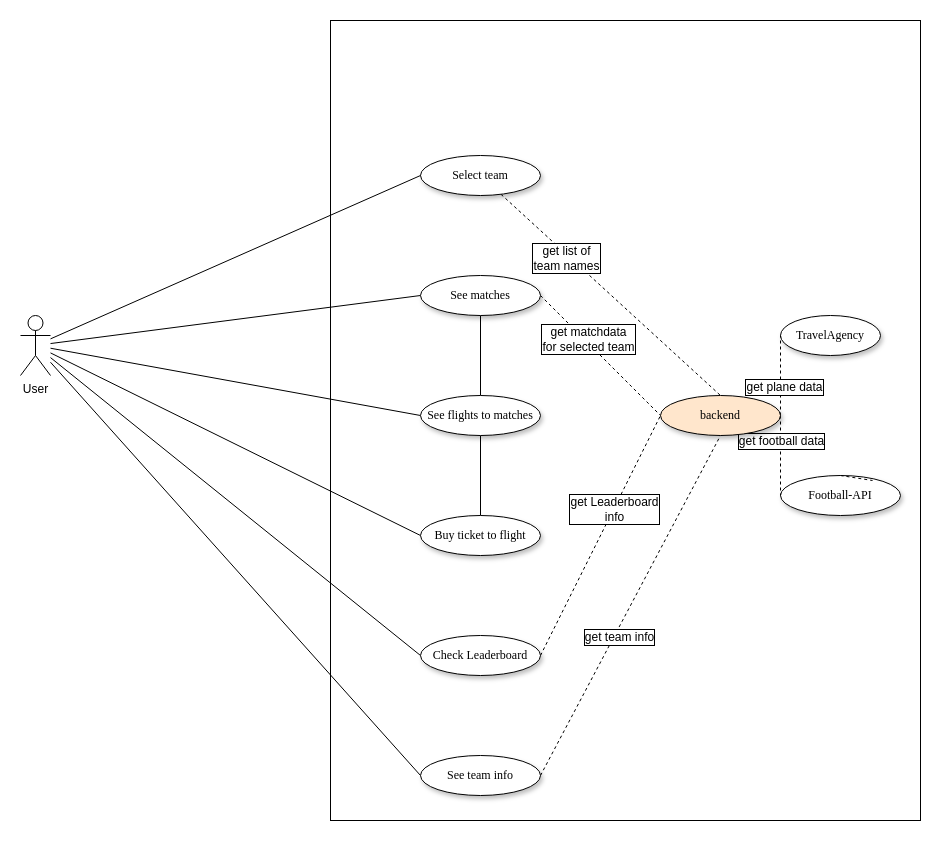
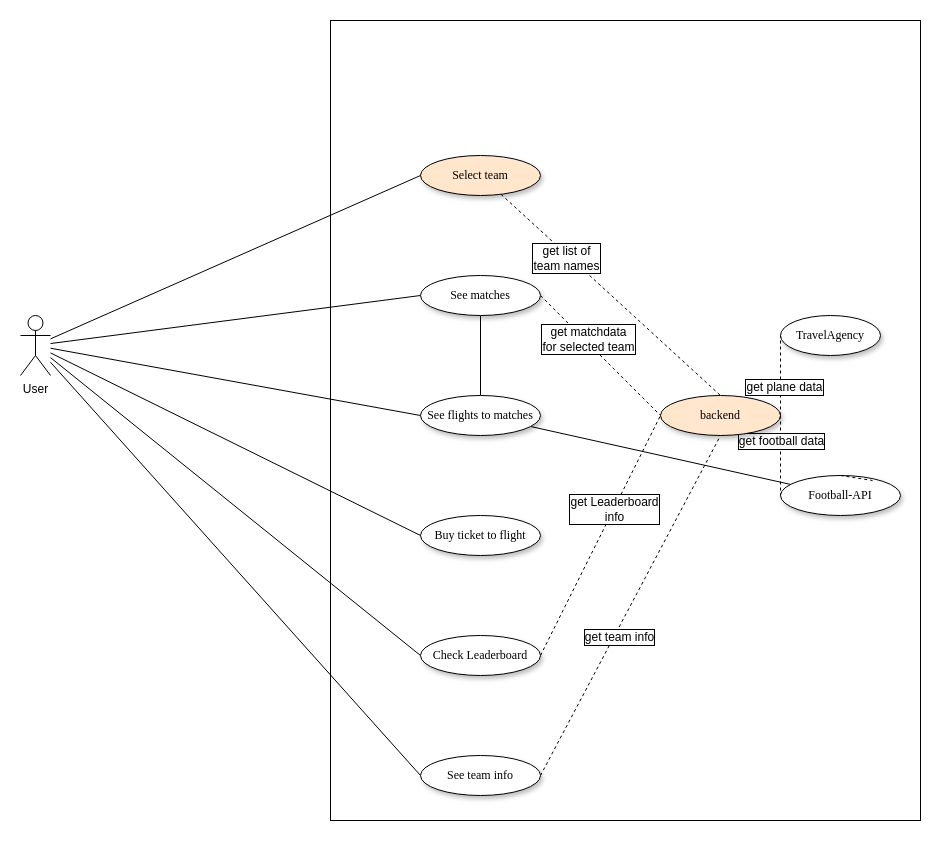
node "Select team": fillcolor #ffffff -> #ffe6cc
edge "See flights to matches" -- "Buy ticket to flight": now "See flights to matches" -- "Football-API"
